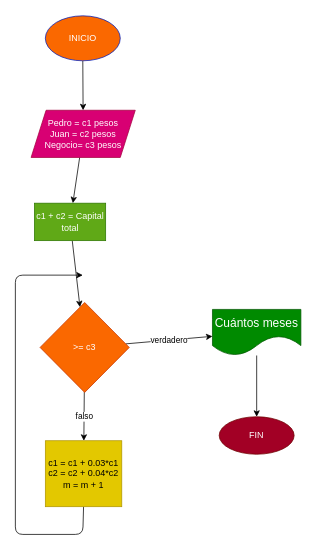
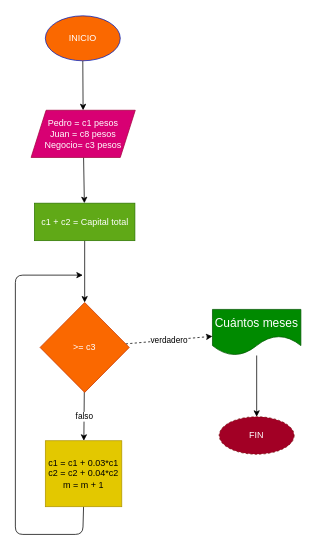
node "Pedro = c1 pesos Juan = c2 pesos Negocio= c3 pesos": label "Pedro = c1 pesos Juan = c2 pesos Negocio= c3 pesos" -> "Pedro = c1 pesos Juan = c8 pesos Negocio= c3 pesos"
node "c1 + c2 = Capital total": size 71x38 -> 101x38
edge ">= c3" -> "Cuántos meses": style solid -> dashed
node "FIN": style solid -> dashed
